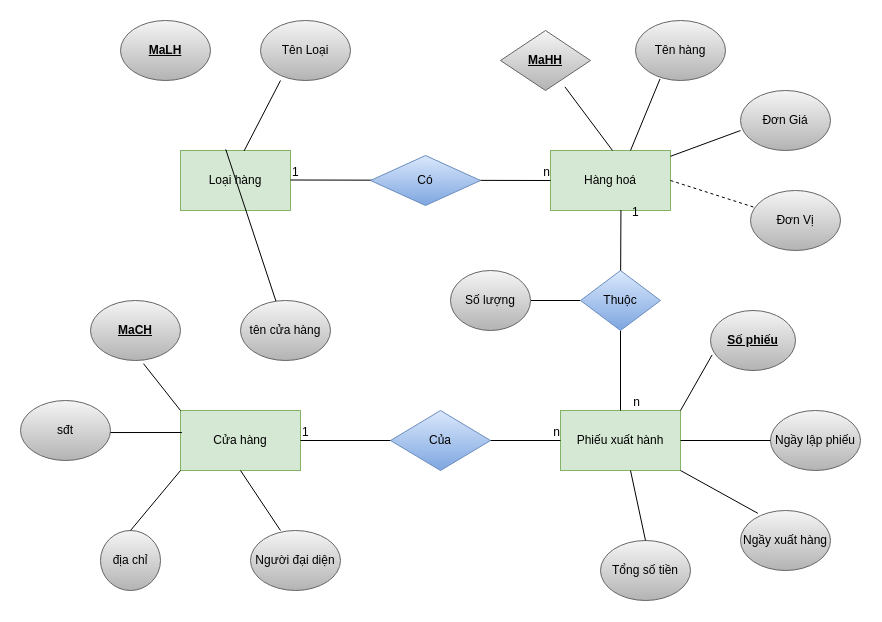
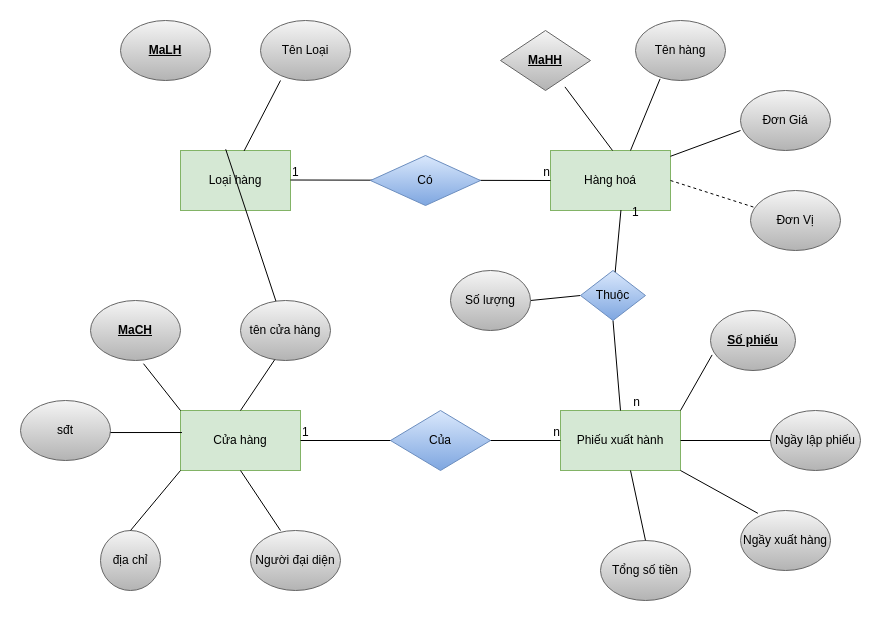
node "Thuộc": size 80x60 -> 65x50
edge "tên cửa hàng" -- "Cửa hàng": added
